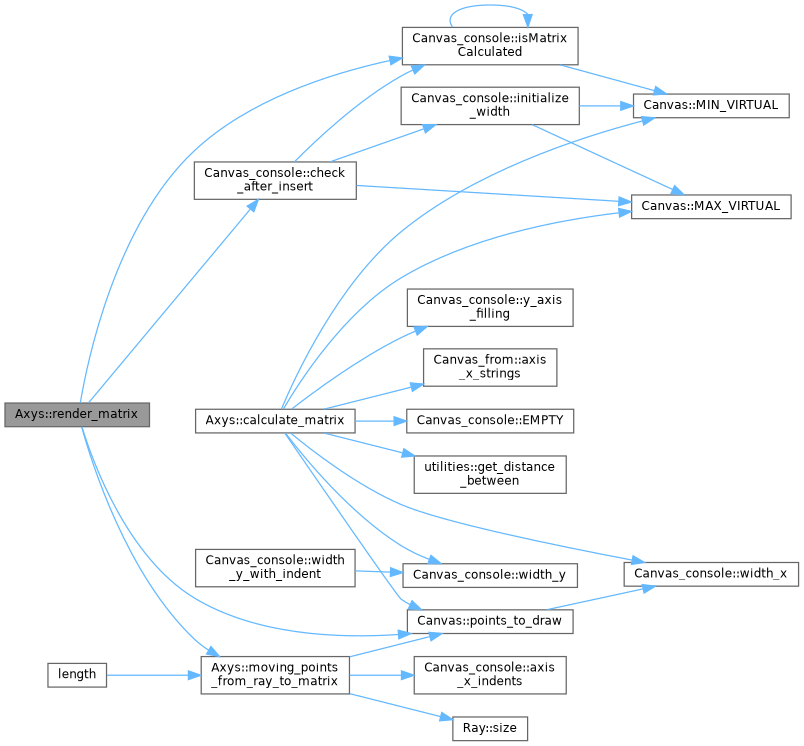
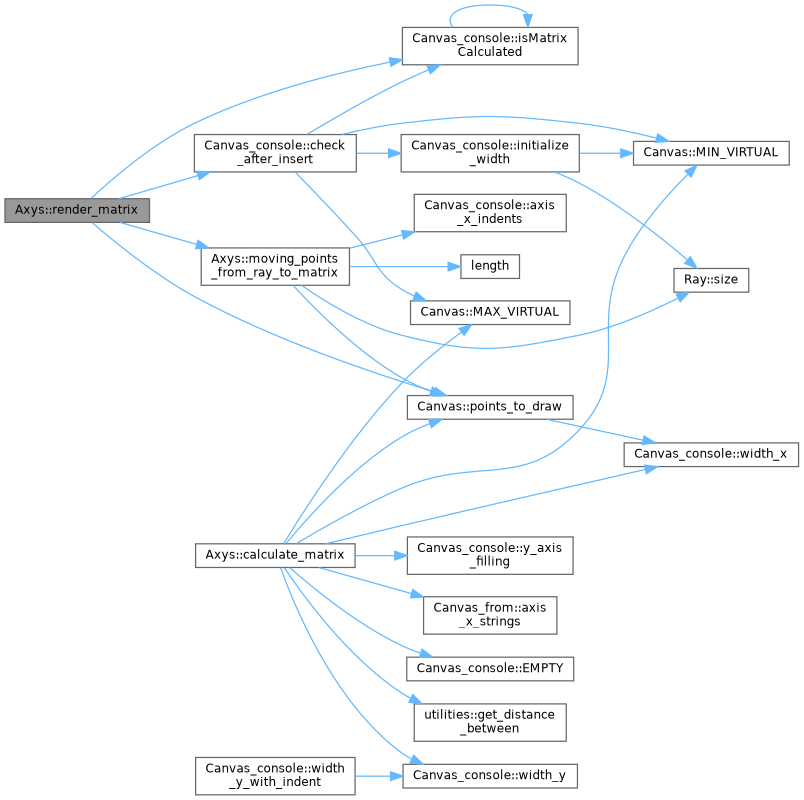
edge "Canvas_console::isMatrix Calculated" -> "Canvas::MIN_VIRTUAL": now "Canvas_console::check _after_insert" -> "Canvas::MIN_VIRTUAL"
edge "Canvas_console::initialize _width" -> "Canvas::MAX_VIRTUAL": now "Canvas_console::initialize _width" -> "Ray::size"
edge "length" -> "Axys::moving_points _from_ray_to_matrix": reversed
